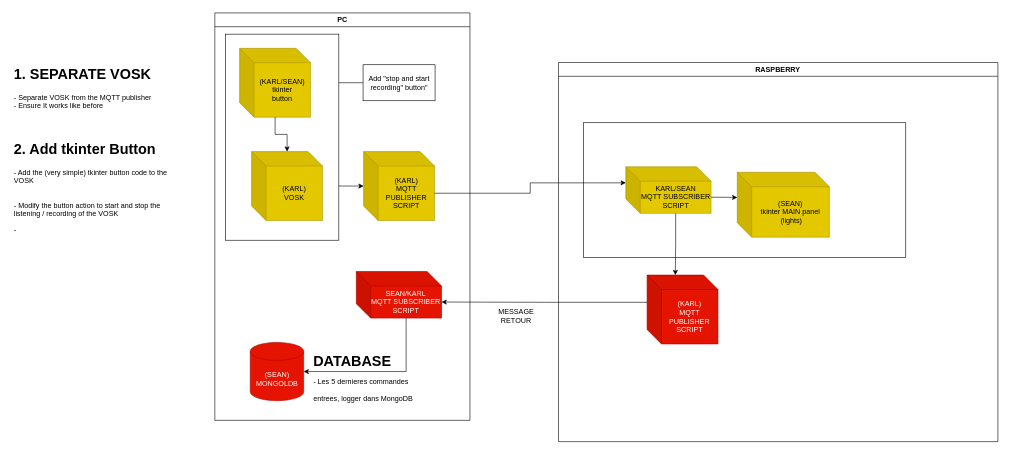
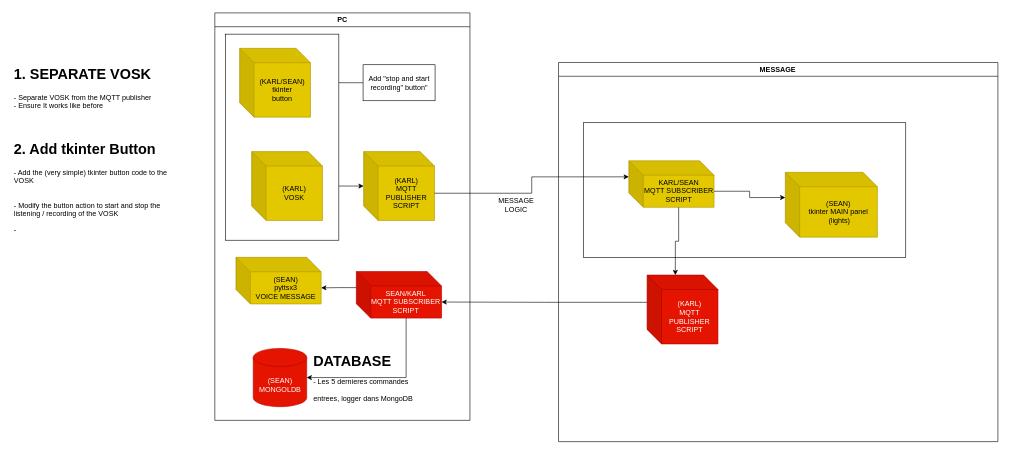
node "RASPBERRY": label "RASPBERRY" -> "MESSAGE"
edge "(KARL/SEAN) tkinter button" -> "(KARL) VOSK": removed
node "KARL/SEAN MQTT SUBSCRIBER SCRIPT": moved (668, 190) -> (671, 184)
node "MESSAGE LOGIC": added
node "(SEAN) tkinter MAIN panel (lights)": moved (783, 205) -> (831, 205)
node "(SEAN) pyttsx3 VOICE MESSAGE": added
edge "SEAN/KARL MQTT SUBSCRIBER SCRIPT" -> "(SEAN) pyttsx3 VOICE MESSAGE": added
node "MESSAGE RETOUR": removed
node "(SEAN) MONGOLDB": moved (277, 371) -> (280, 377)
